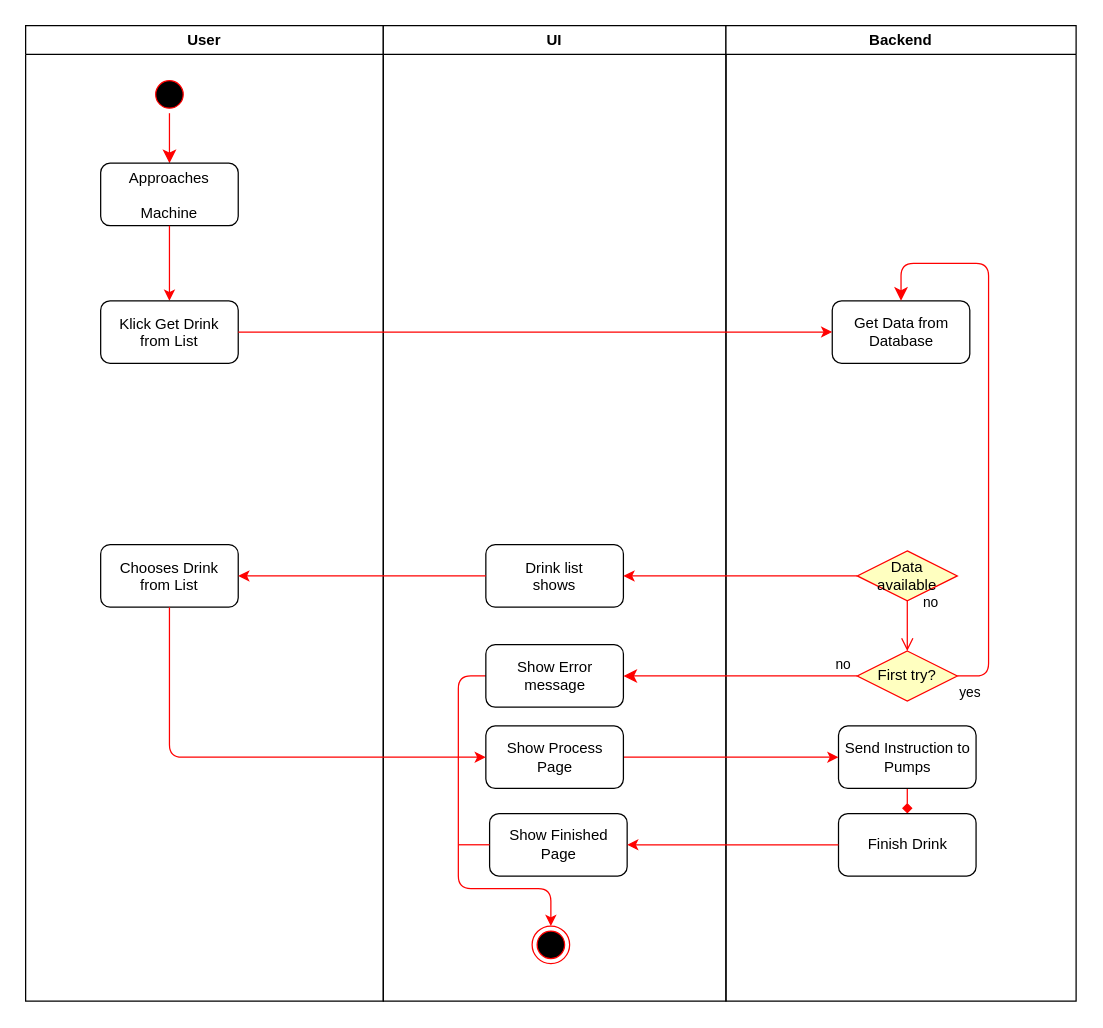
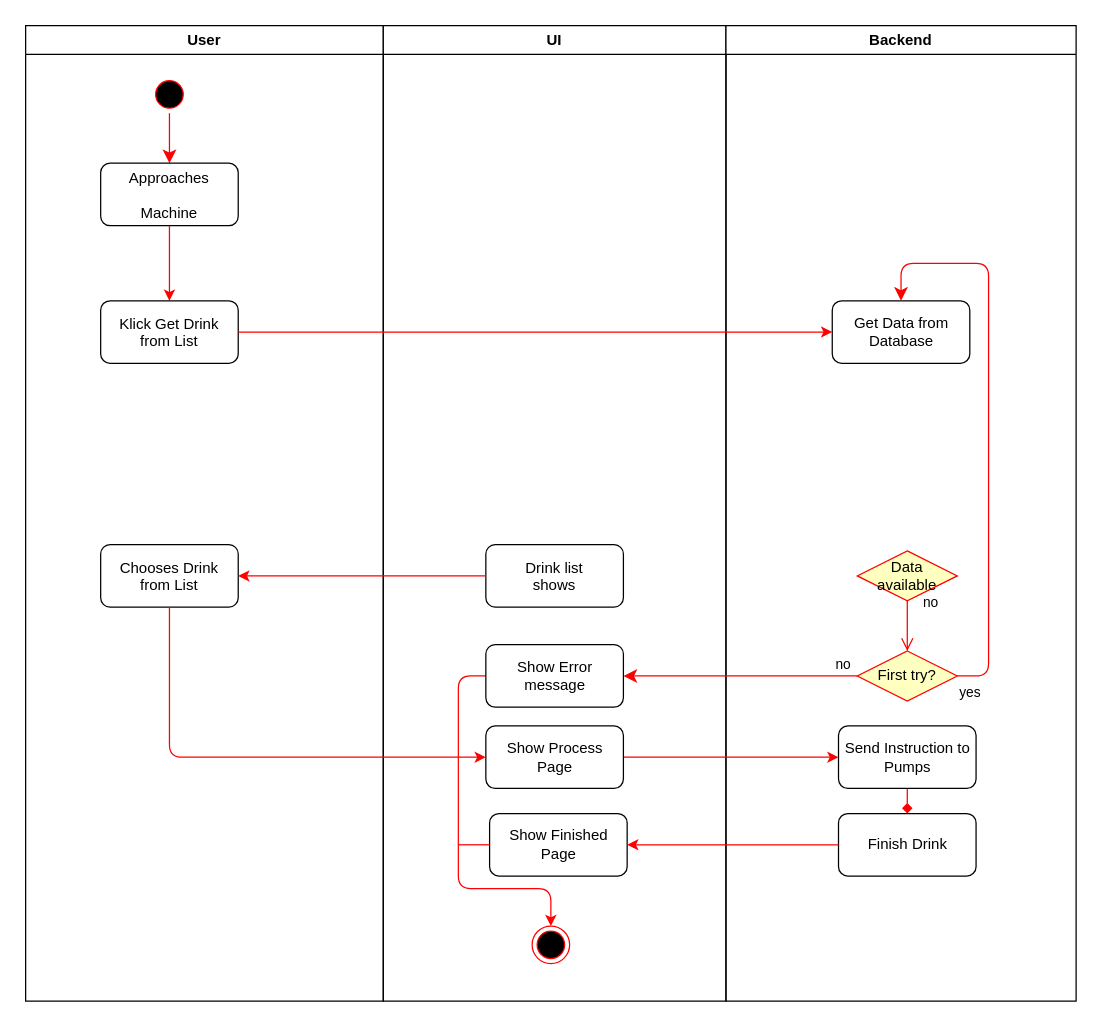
edge "Data available" -> "Drink list shows": removed
